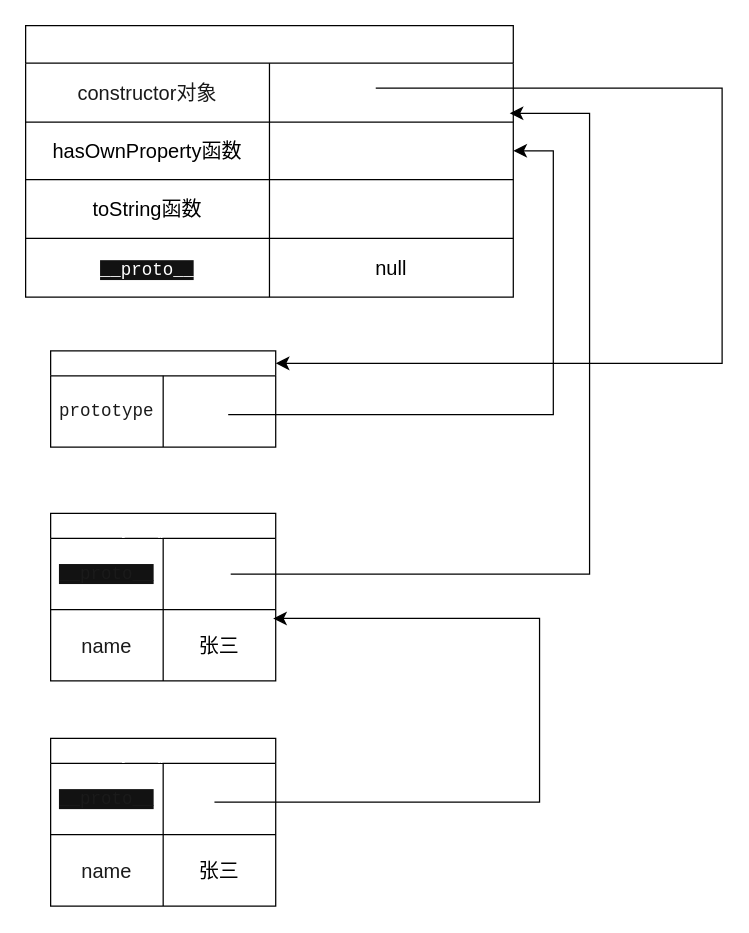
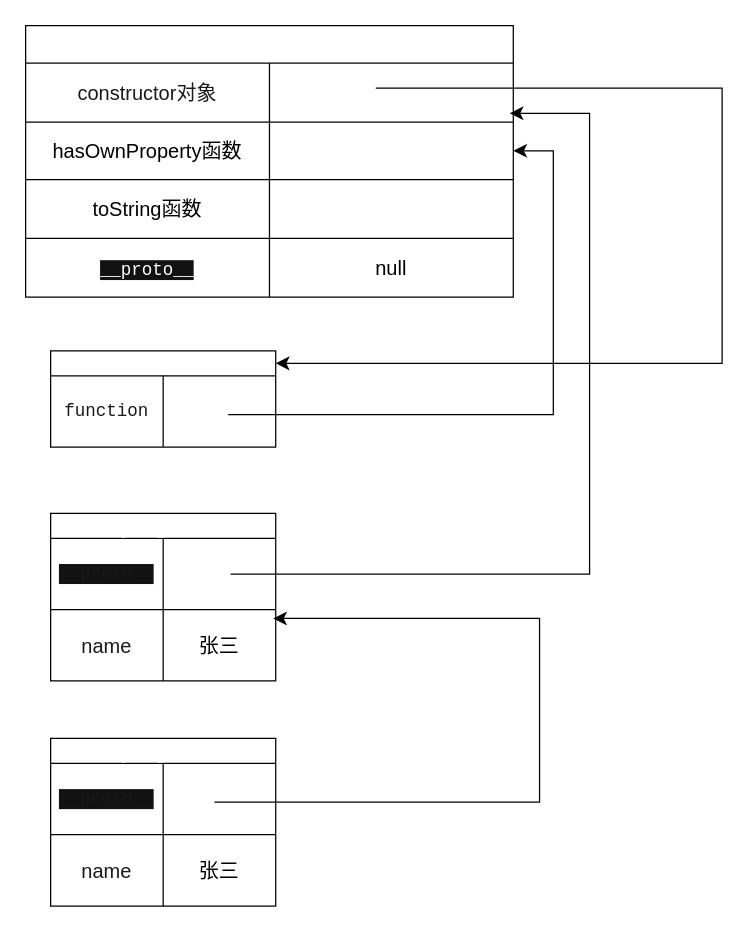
node "prototype Object () { }": label "prototype Object () { }" -> "function Object () { }"
node "prototype": label "prototype" -> "function"
